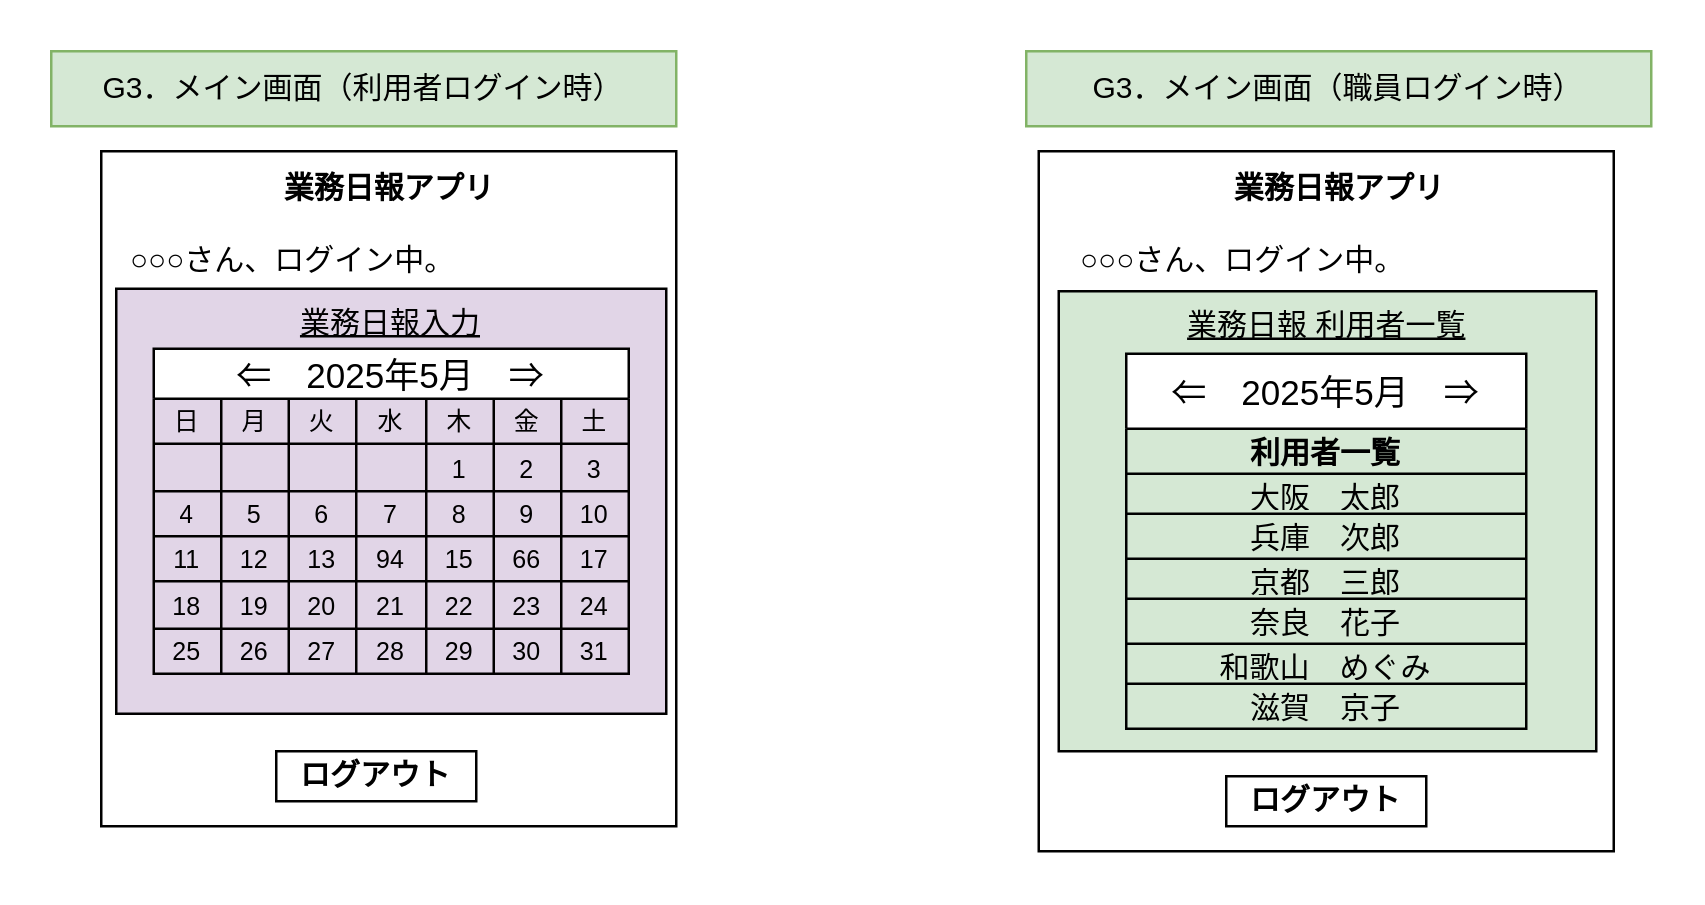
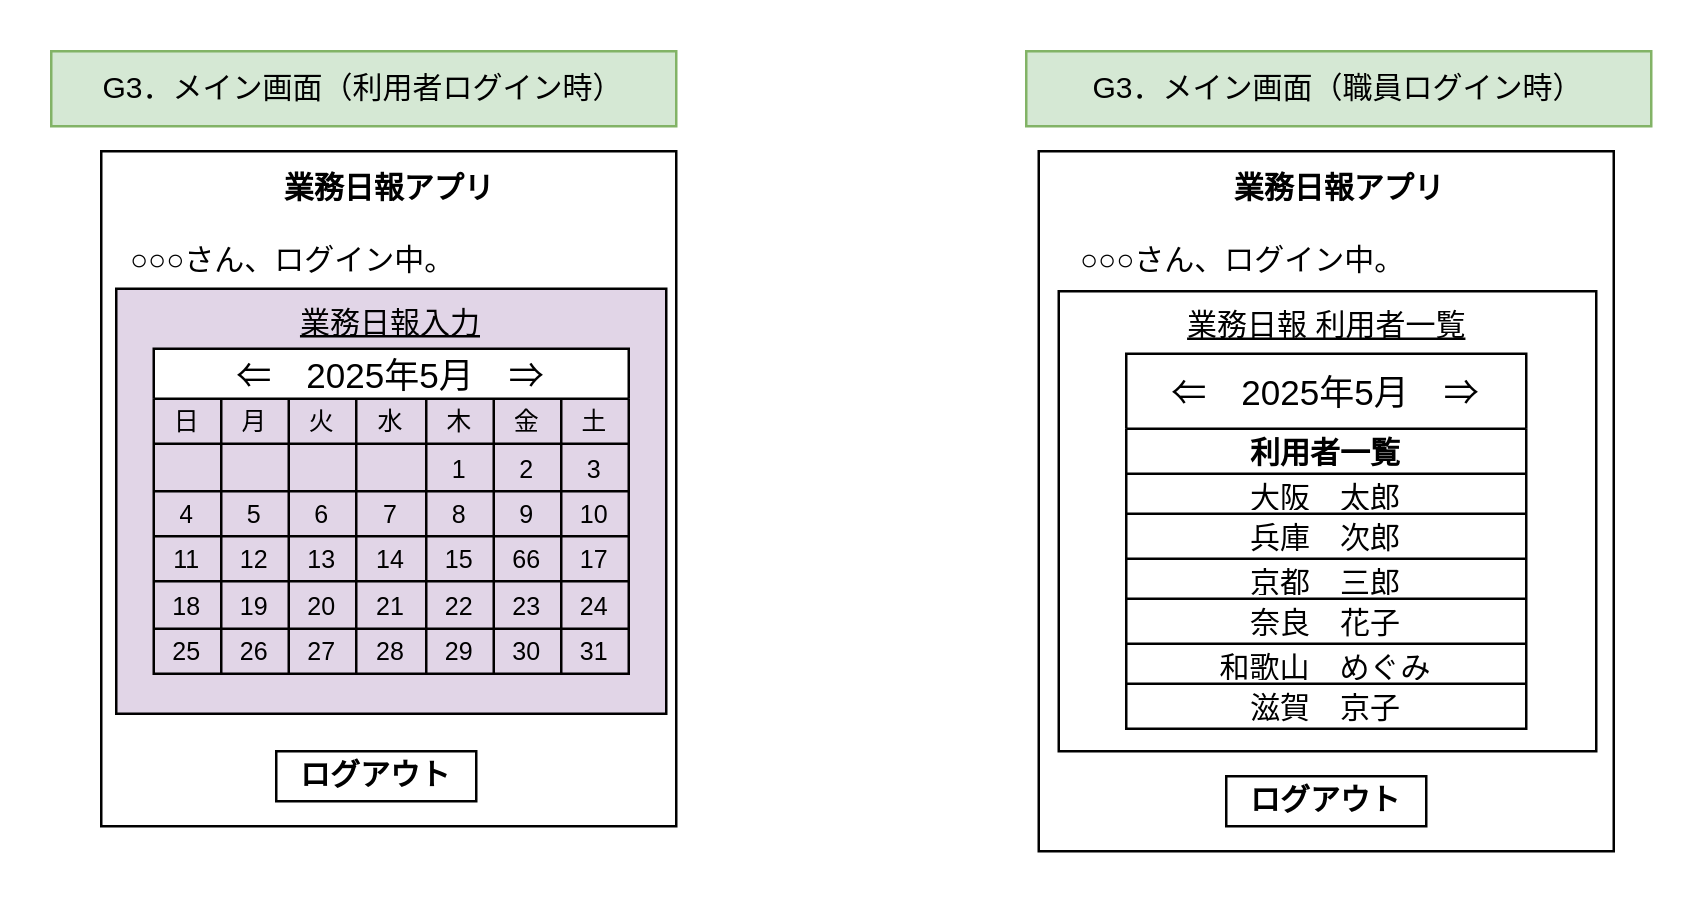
node "業務日報 利用者一覧": fillcolor #d5e8d4 -> #ffffff
node "94": label "94" -> "14"
